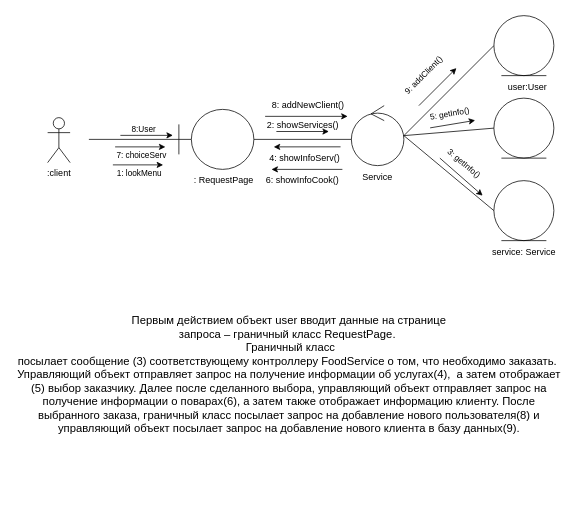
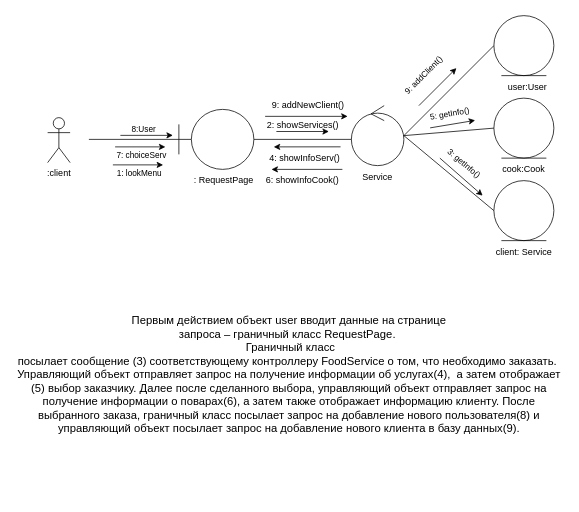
node "8: addNewClient()": label "8: addNewClient()" -> "9: addNewClient()"
node "cook:Cook": added
node "service: Service": label "service: Service" -> "client: Service"
